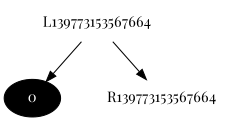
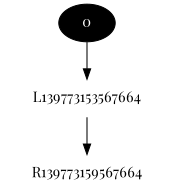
edge "L139773153567664" -> "0": reversed
node "R139773153567664": label "R139773153567664" -> "R139773159567664"
